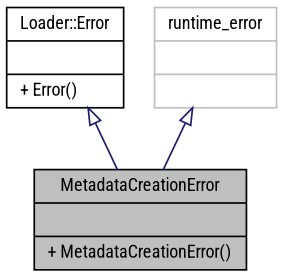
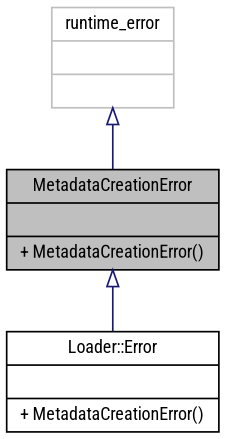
node "Loader::Error": text "+ Error()" -> "+ MetadataCreationError()"
edge "MetadataCreationError" -> "Loader::Error": reversed
